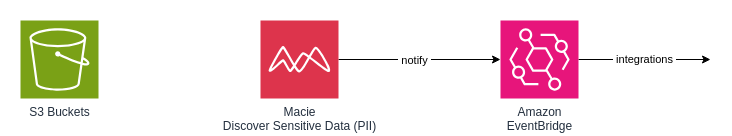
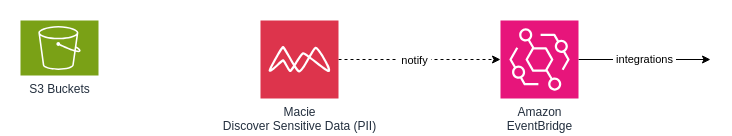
node "S3 Buckets": size 78x78 -> 78x55
edge "Macie Discover Sensitive Data (PII)" -> "Amazon EventBridge": style solid -> dashed
